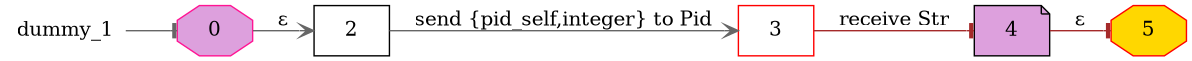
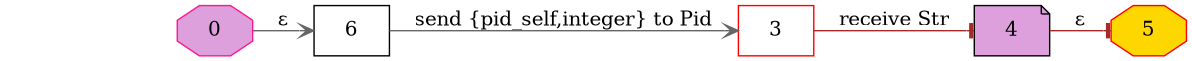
node "dummy_1": removed
node "2": label "2" -> "6"
